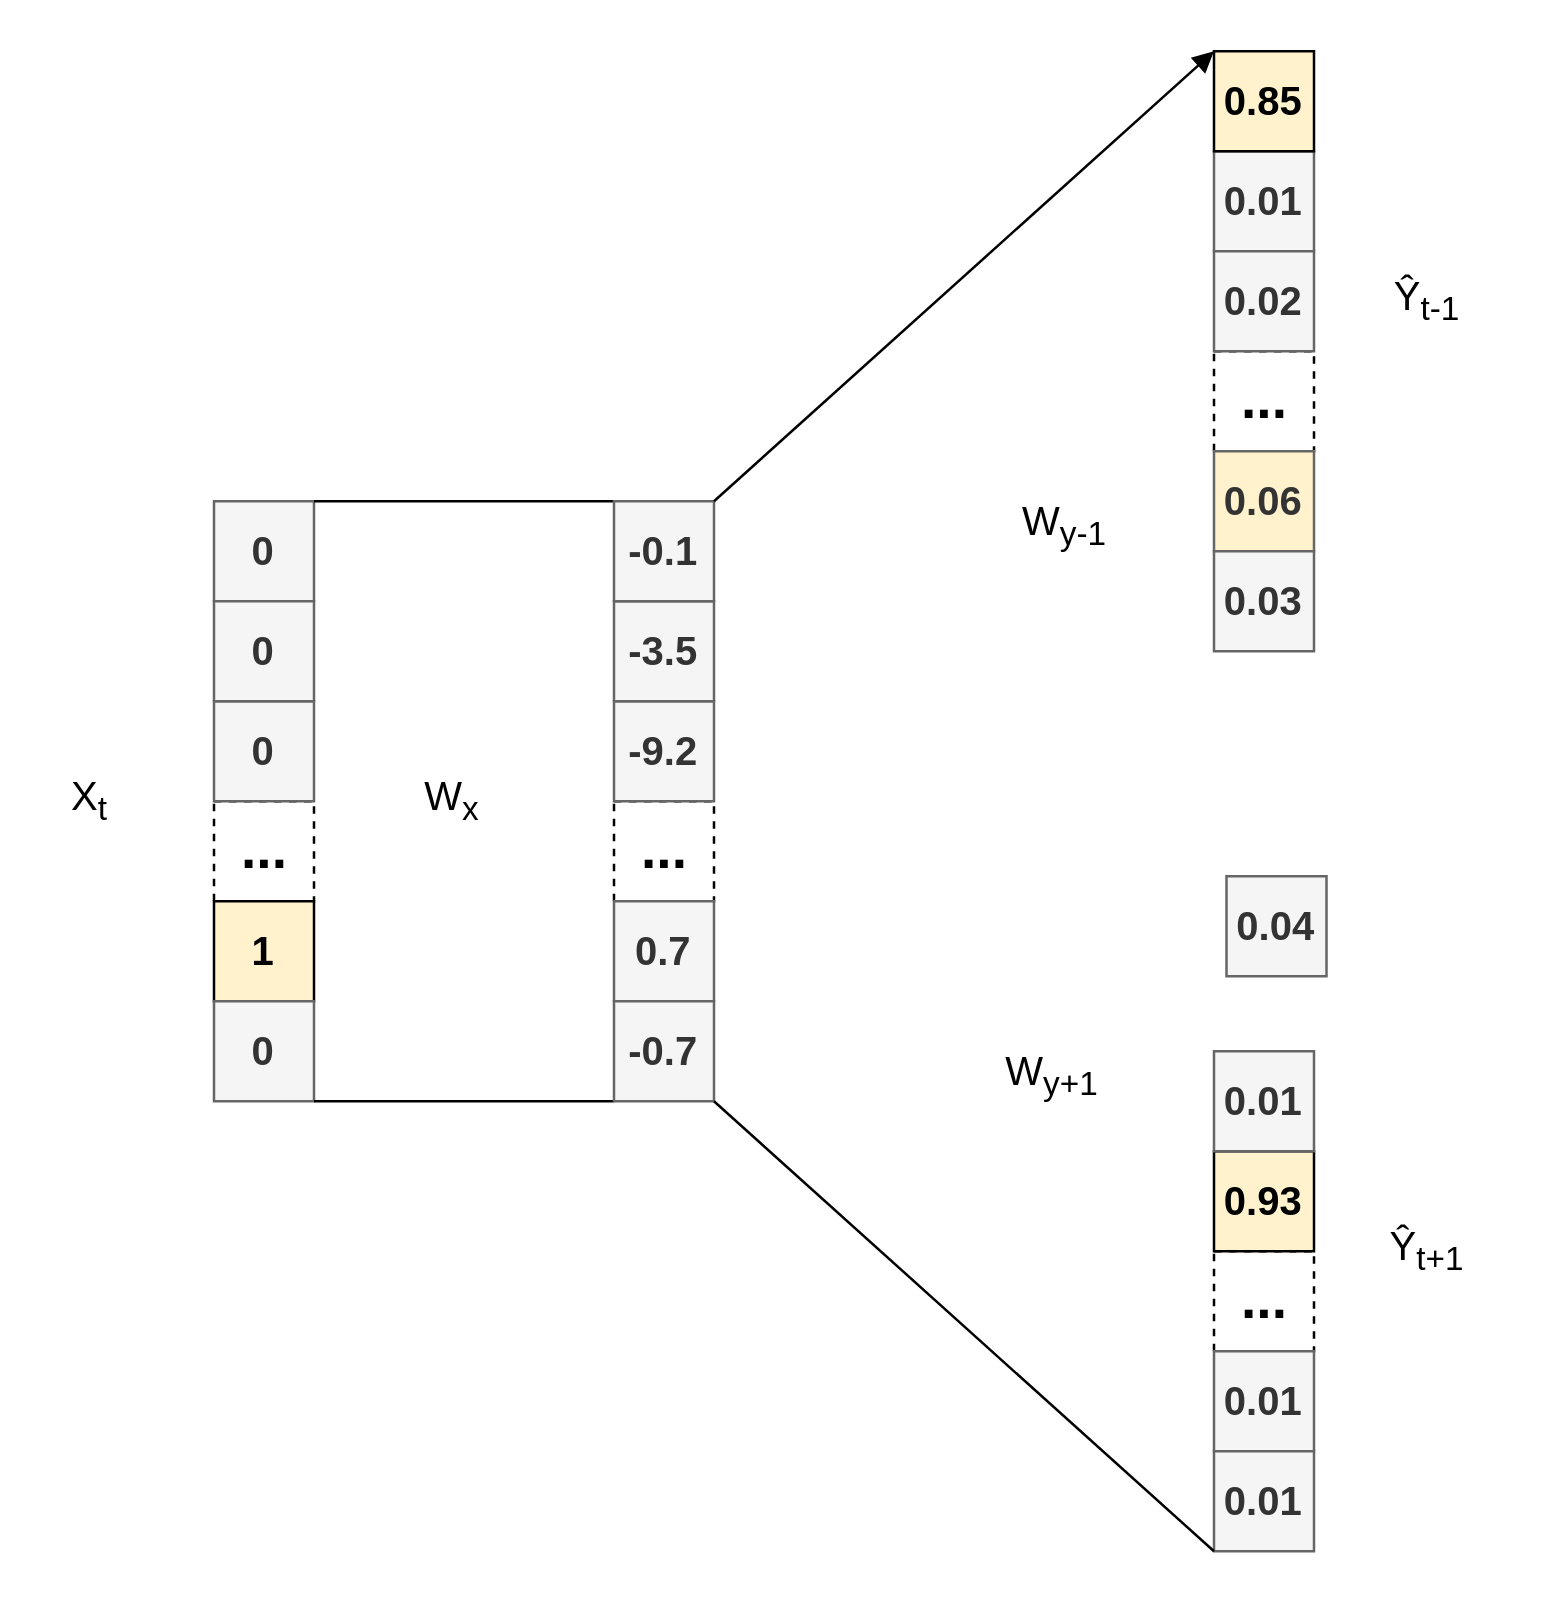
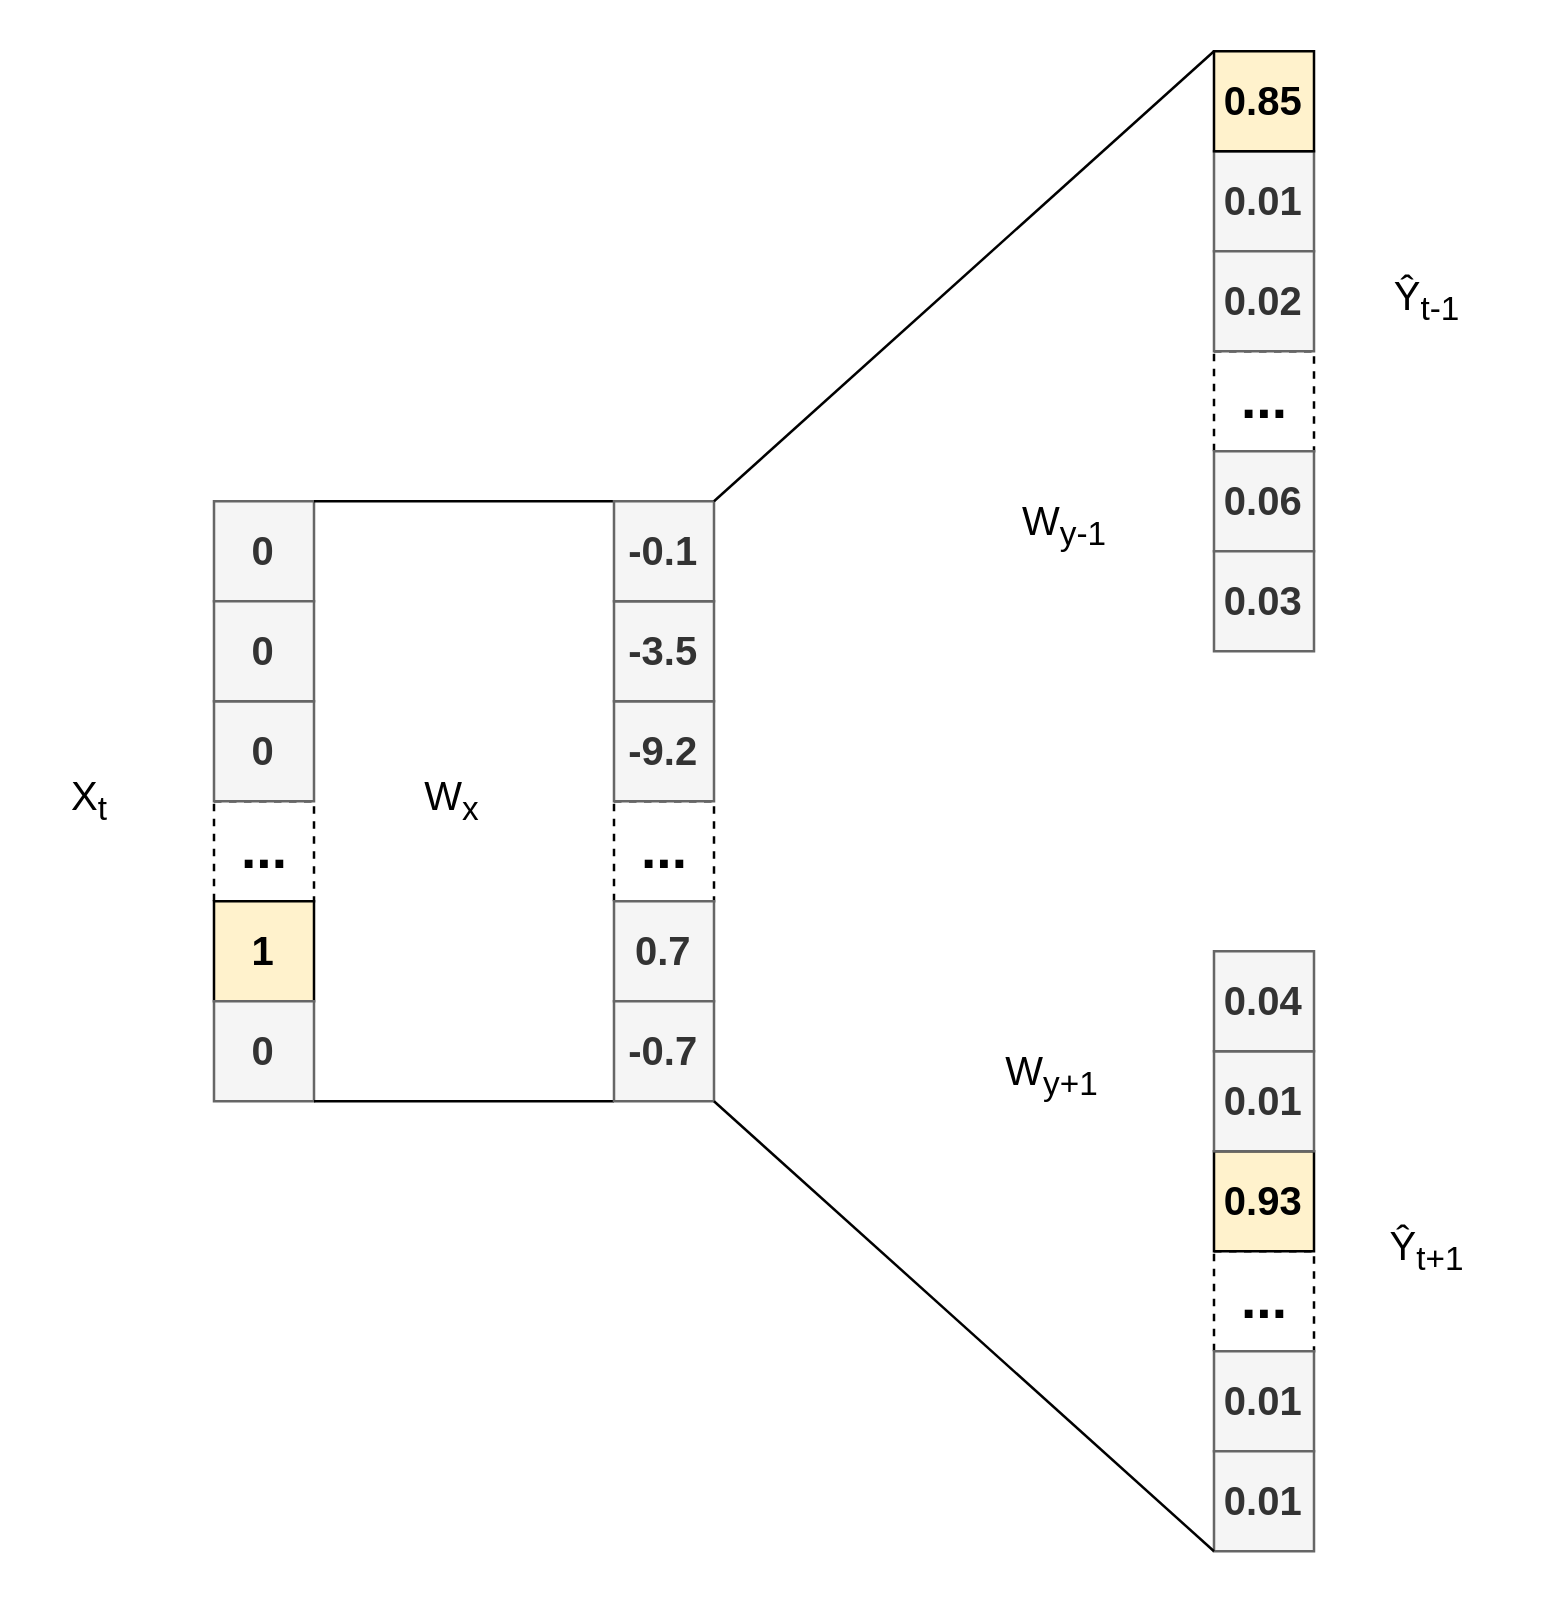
edge "-0.1" -> "0.85": arrowhead block -> none
node "0.06": fillcolor #fff2cc -> #f5f5f5
node "0.04": moved (1276, 926) -> (1264, 1001)
